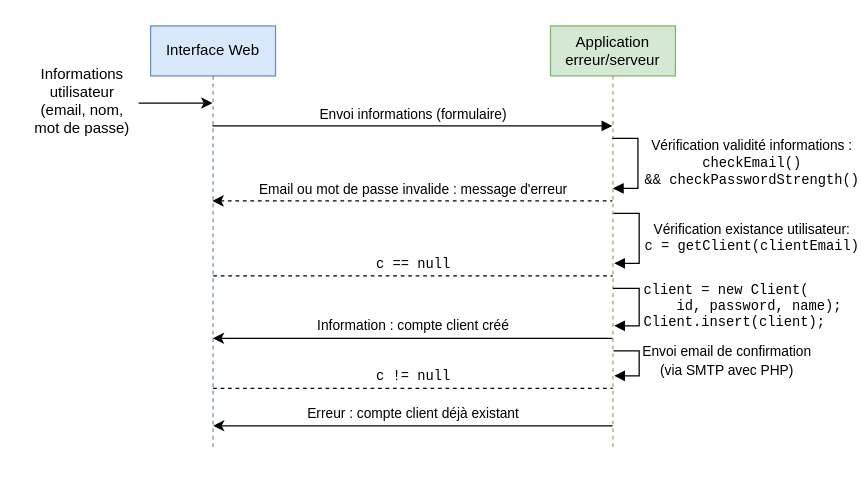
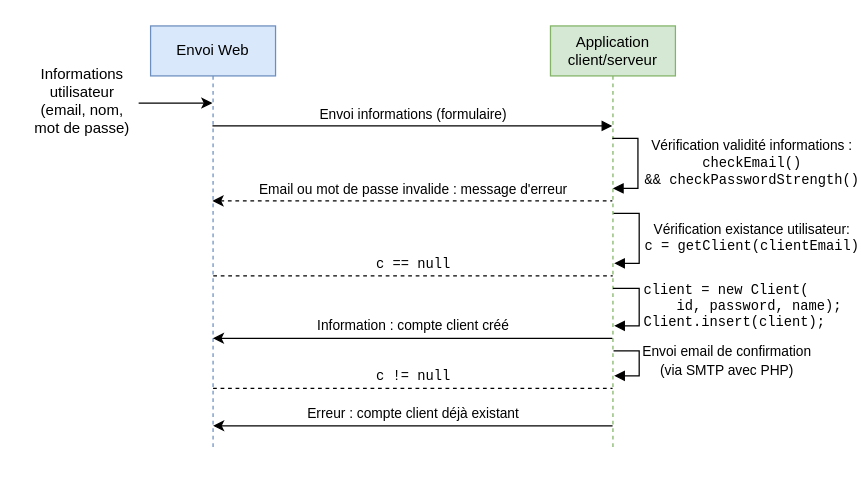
node "Interface Web": label "Interface Web" -> "Envoi Web"
node "Application erreur/serveur": label "Application erreur/serveur" -> "Application client/serveur"
